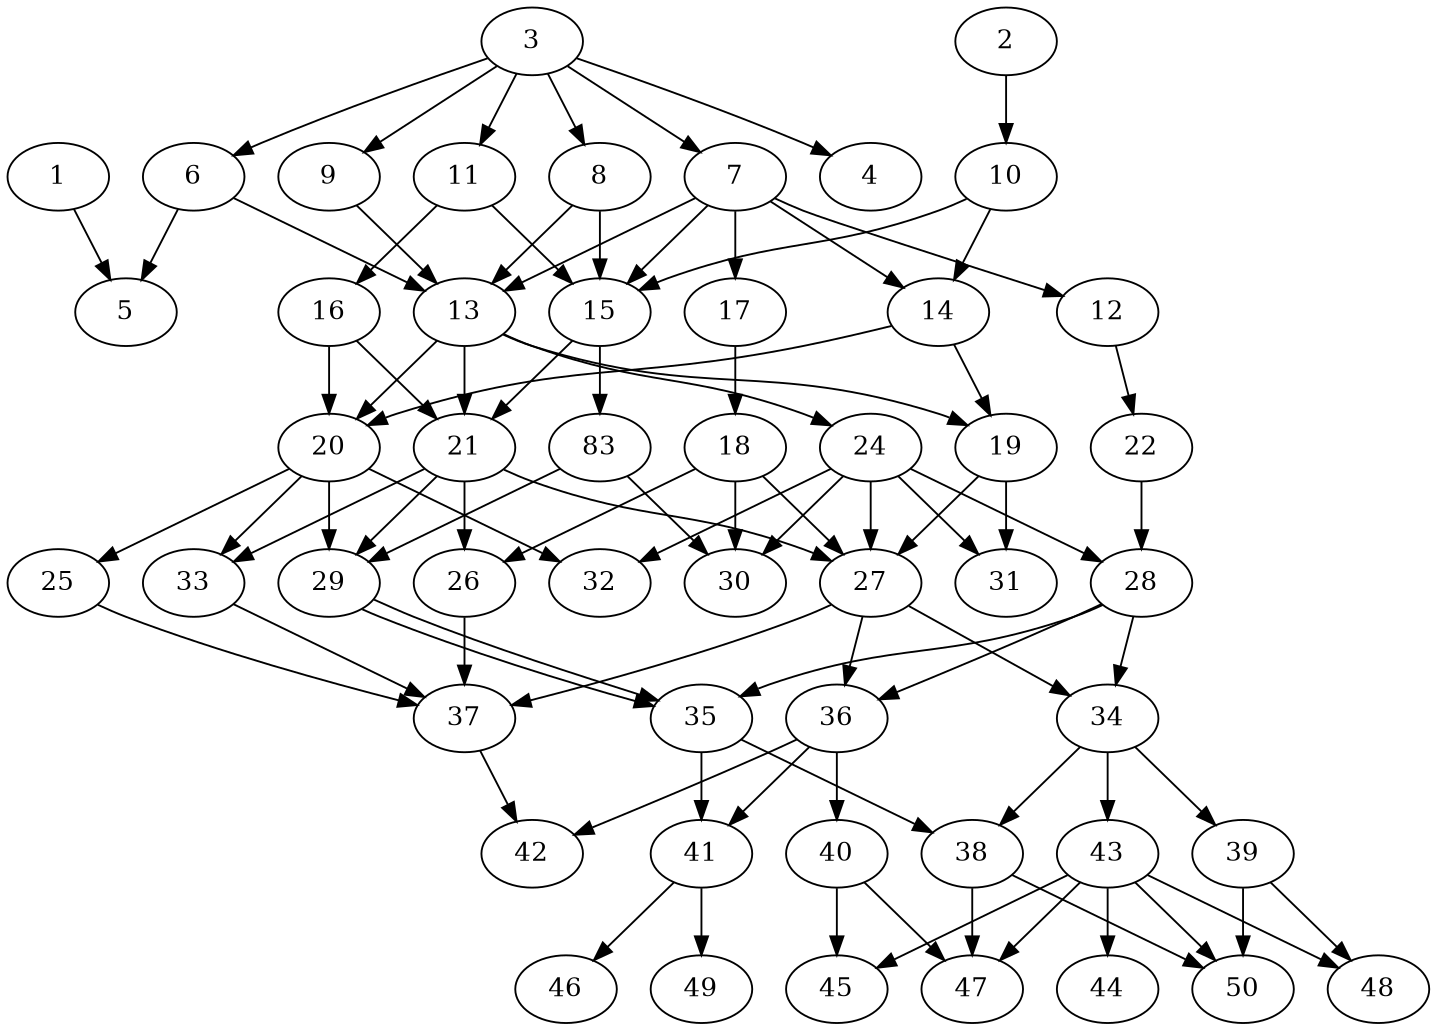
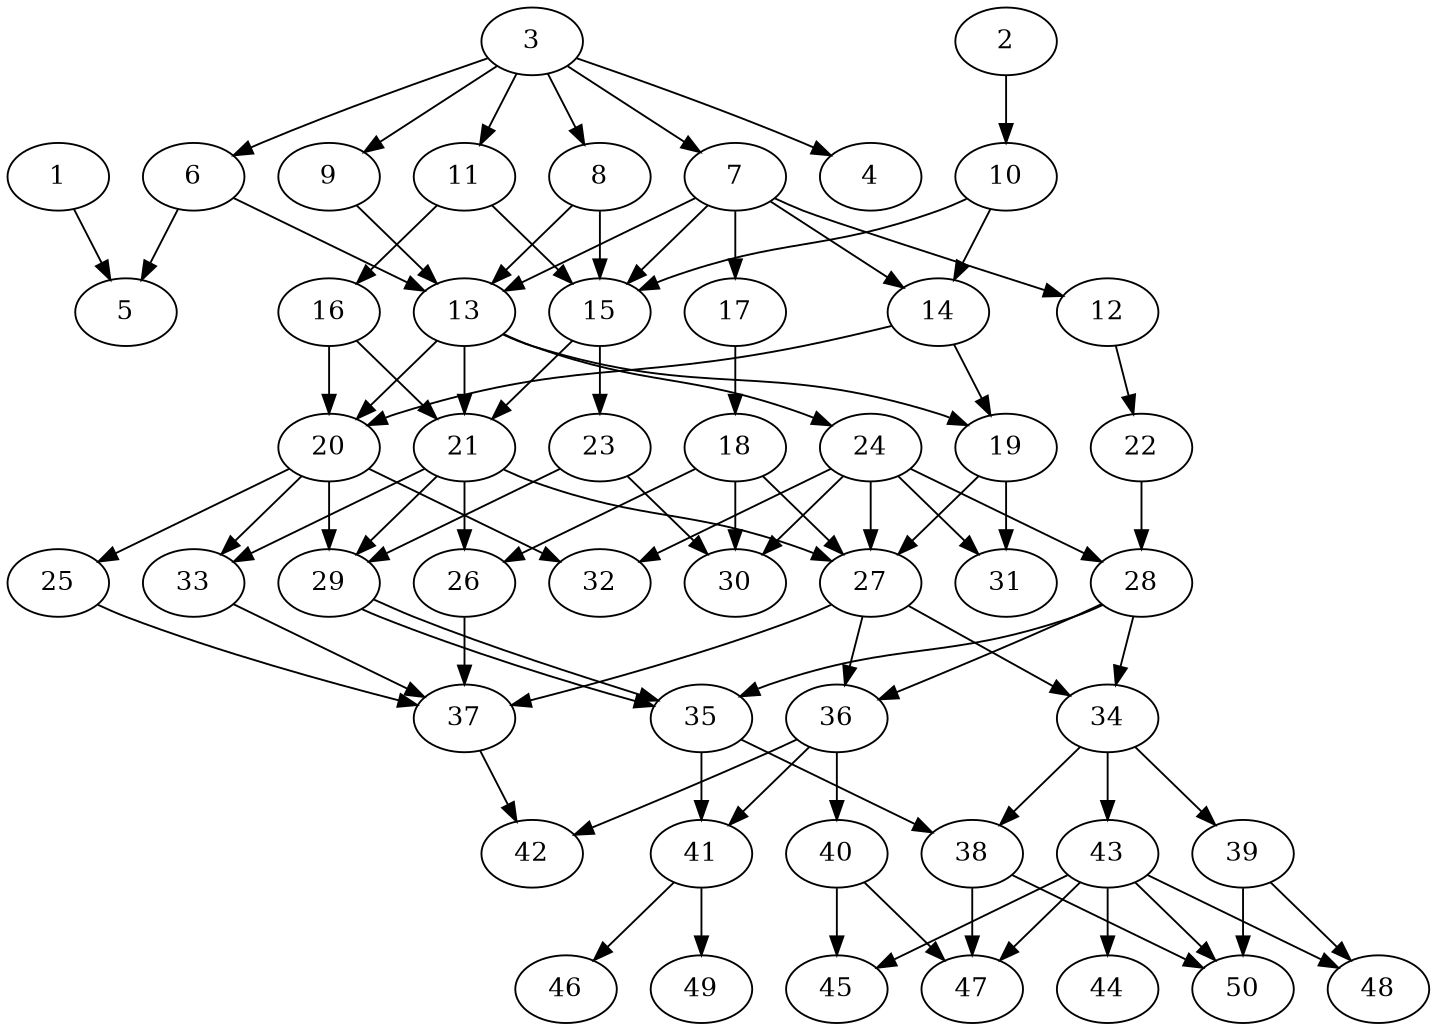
node "83": label "83" -> "23"
